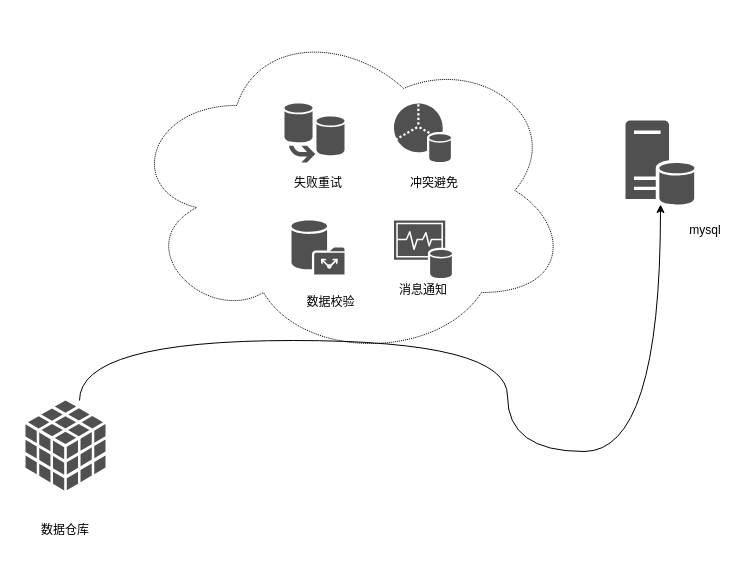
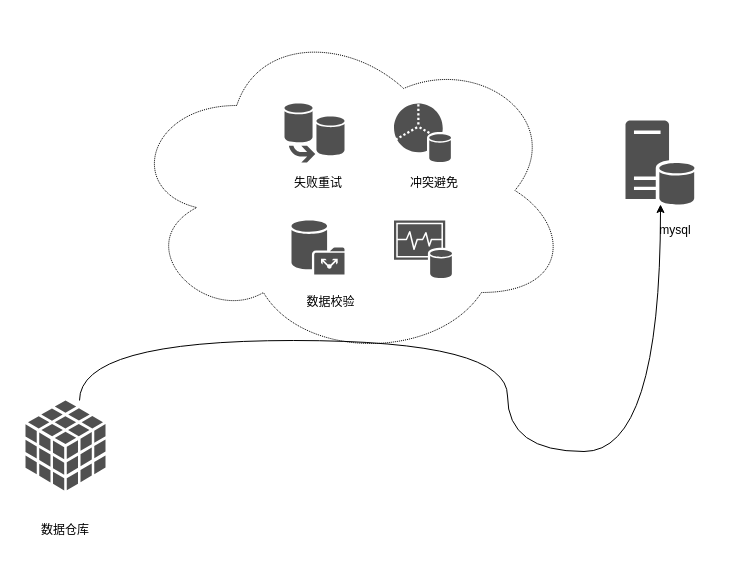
node "mysql": moved (706, 231) -> (676, 231)
node "消息通知": removed
